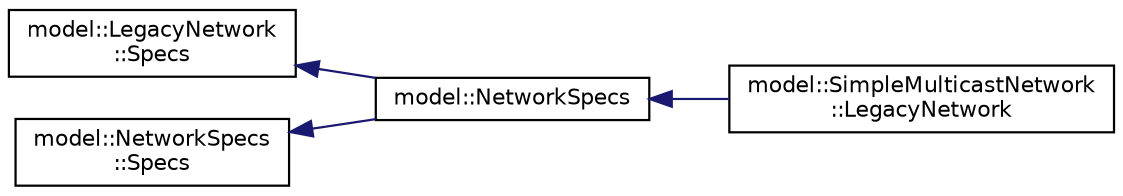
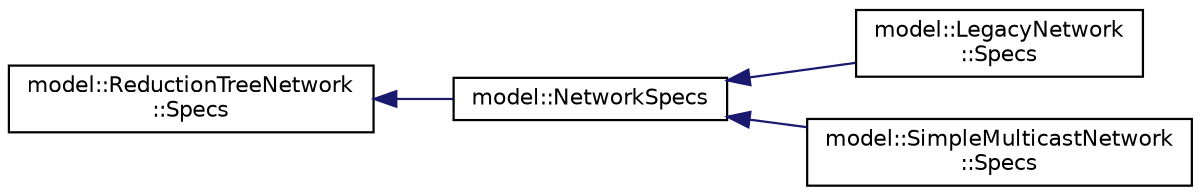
edge "model::NetworkSpecs" -> "model::LegacyNetwork ::Specs": reversed
node "model::SimpleMulticastNetwork ::LegacyNetwork": label "model::SimpleMulticastNetwork ::LegacyNetwork" -> "model::SimpleMulticastNetwork ::Specs"
node "model::NetworkSpecs ::Specs": label "model::NetworkSpecs ::Specs" -> "model::ReductionTreeNetwork ::Specs"
